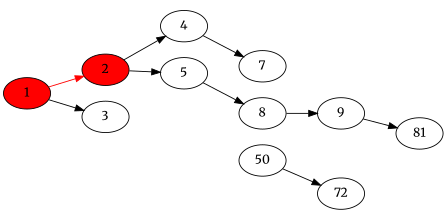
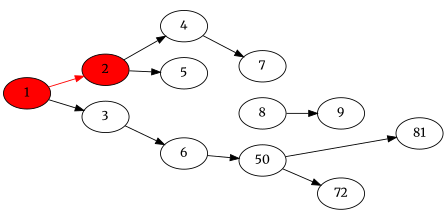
edge "5" -> "8": removed
edge "9" -> "81": now "50" -> "81"
node "6": added
